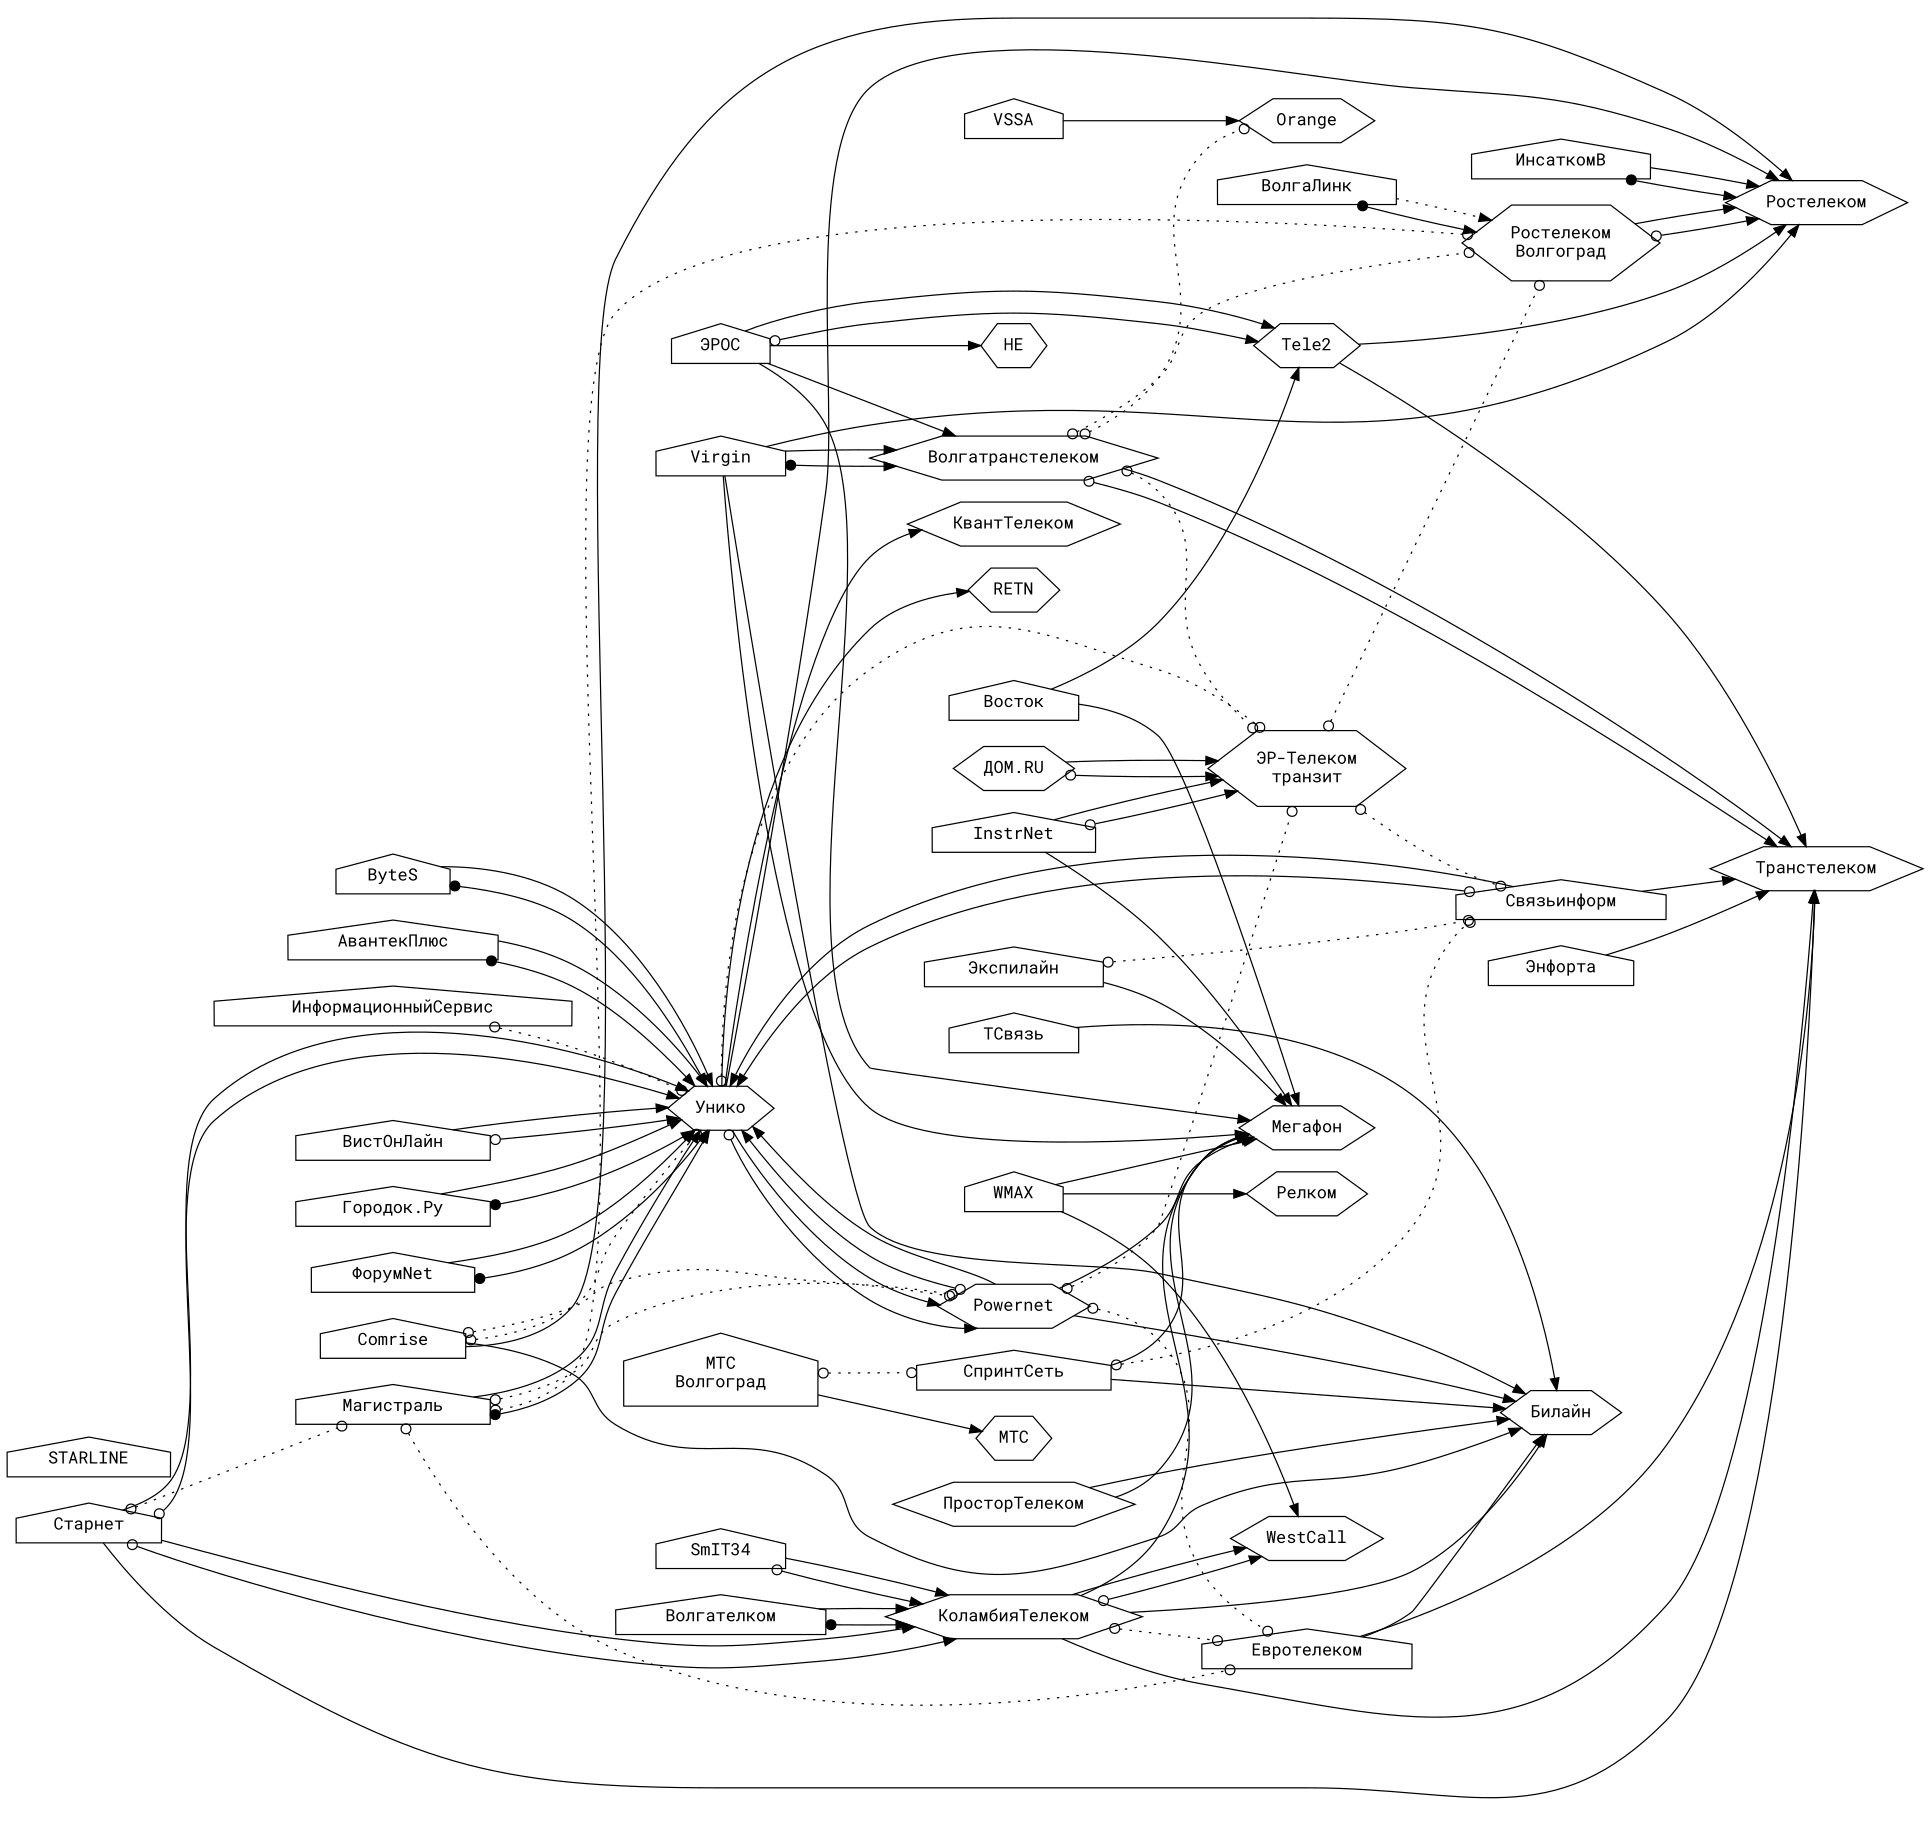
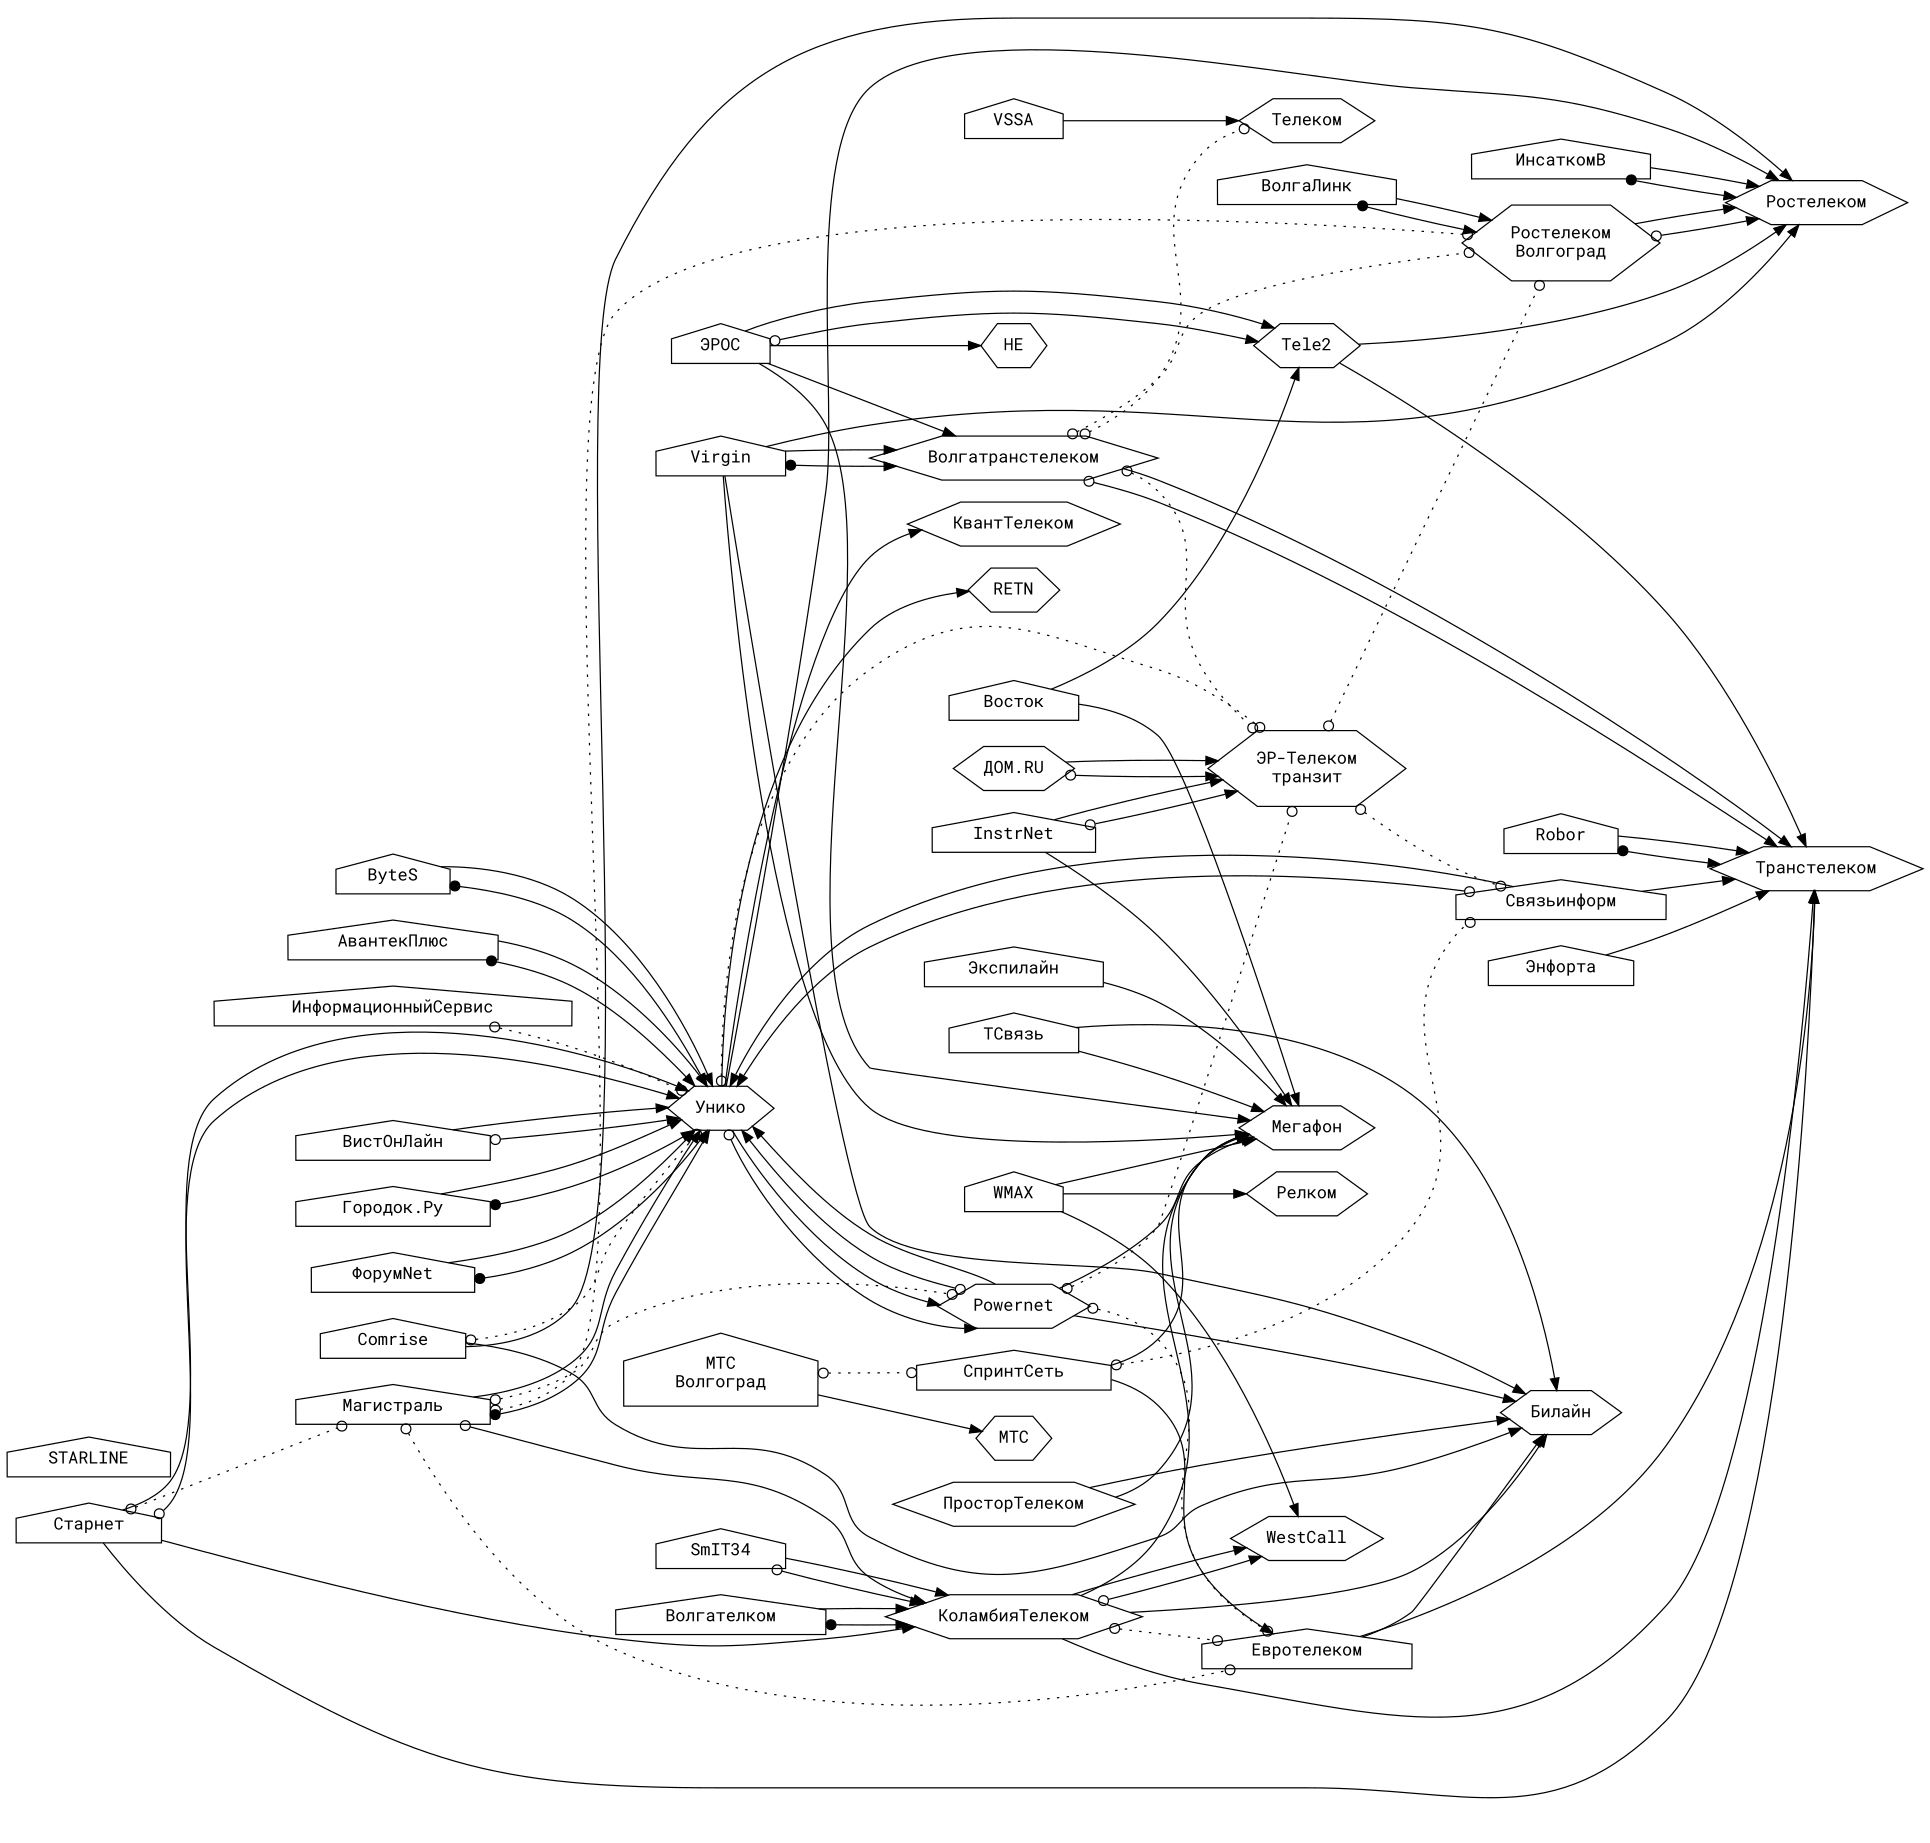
node "Orange": label "Orange" -> "Телеком"
edge "ВолгаЛинк" -> "Ростелеком Волгоград": style dotted -> solid
node "Robor": added
edge "Связьинформ" -- "Экспилайн": removed
edge "ТСвязь" -> "Мегафон": added
edge "Powernet" -- "Comrise": removed
edge "СпринтСеть" -> "Билайн": now "СпринтСеть" -> "Евротелеком"
edge "Старнет" -- "КоламбияТелеком": now "Магистраль" -- "КоламбияТелеком"
